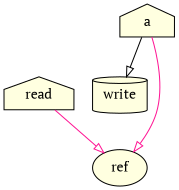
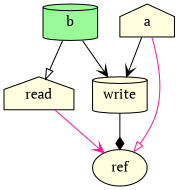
node "b": added
edge "a" -> "write": arrowhead onormal -> vee
edge "write" -> "ref": added
edge "read" -> "ref": arrowhead onormal -> vee
